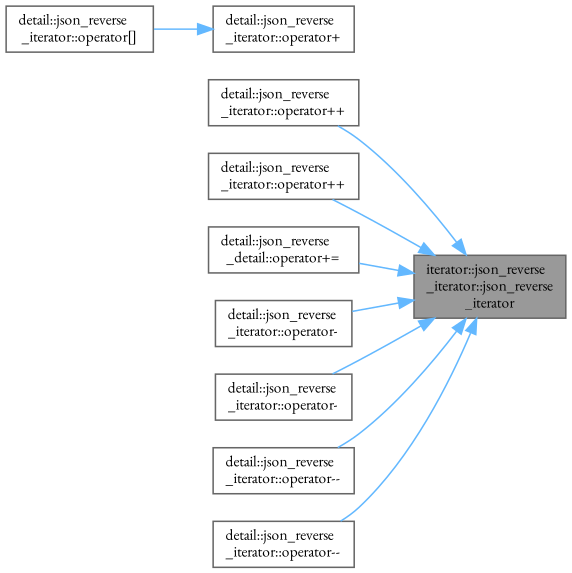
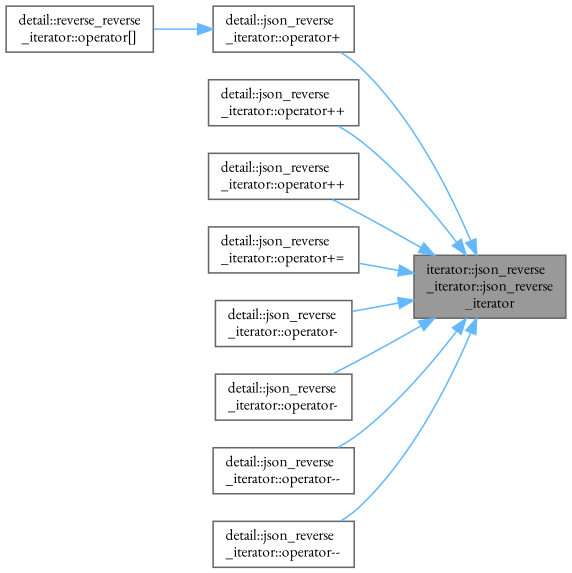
node "detail::json_reverse _iterator::operator[]": label "detail::json_reverse _iterator::operator[]" -> "detail::reverse_reverse _iterator::operator[]"
edge "detail::json_reverse _iterator::operator+" -> "iterator::json_reverse _iterator::json_reverse _iterator": added
node "detail::json_reverse _detail::operator+=": label "detail::json_reverse _detail::operator+=" -> "detail::json_reverse _iterator::operator+="
